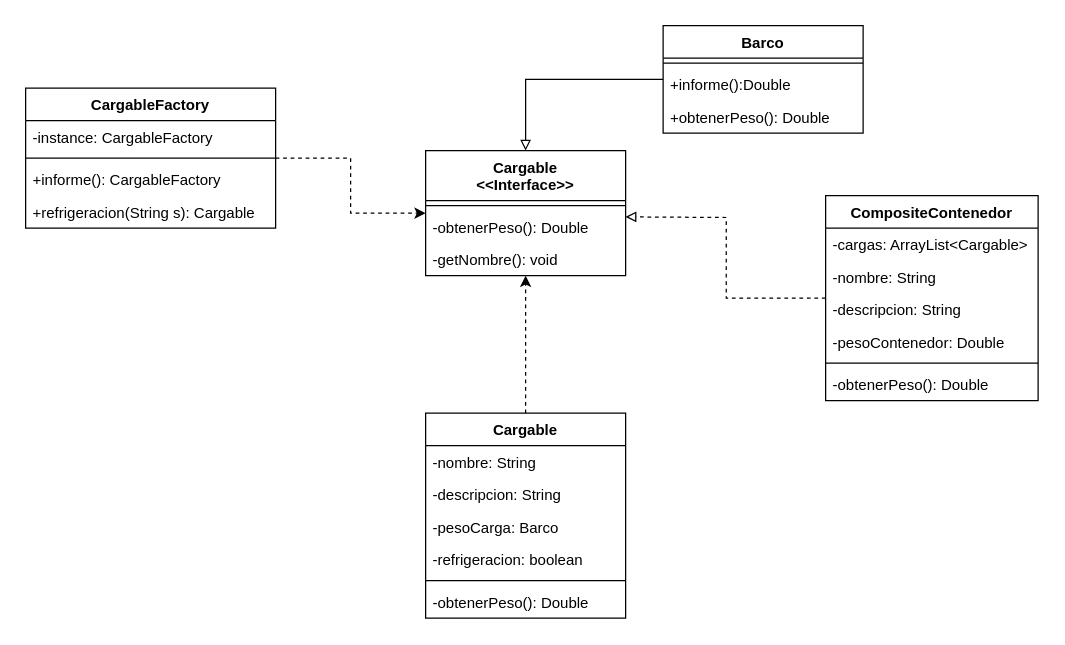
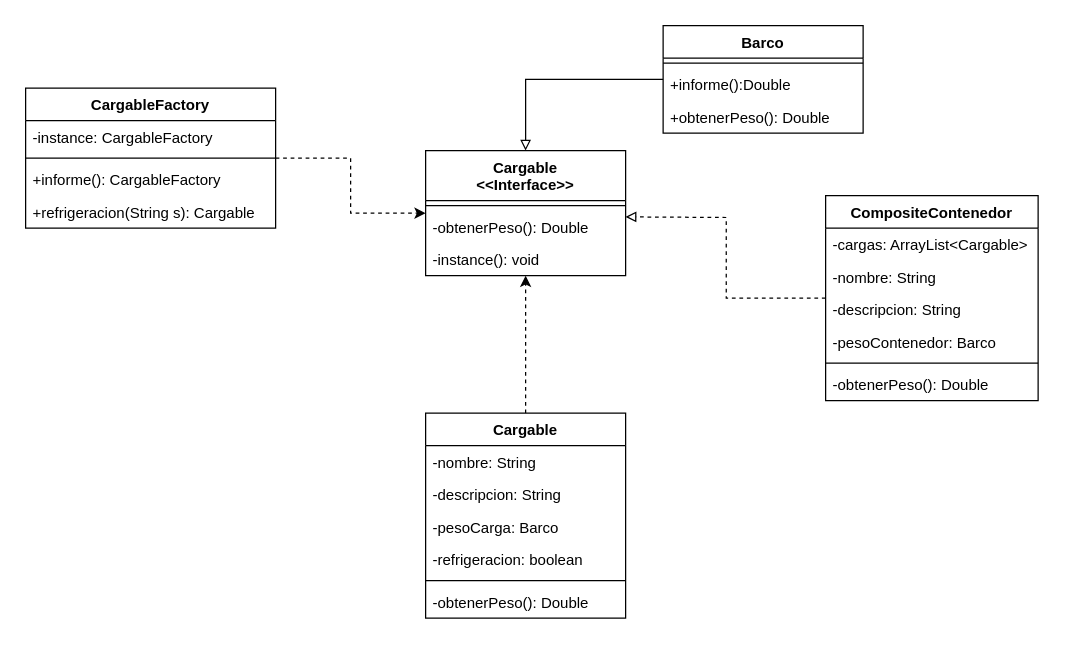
node "-getNombre(): void": label "-getNombre(): void" -> "-instance(): void"
node "-pesoContenedor: Double": label "-pesoContenedor: Double" -> "-pesoContenedor: Barco"
